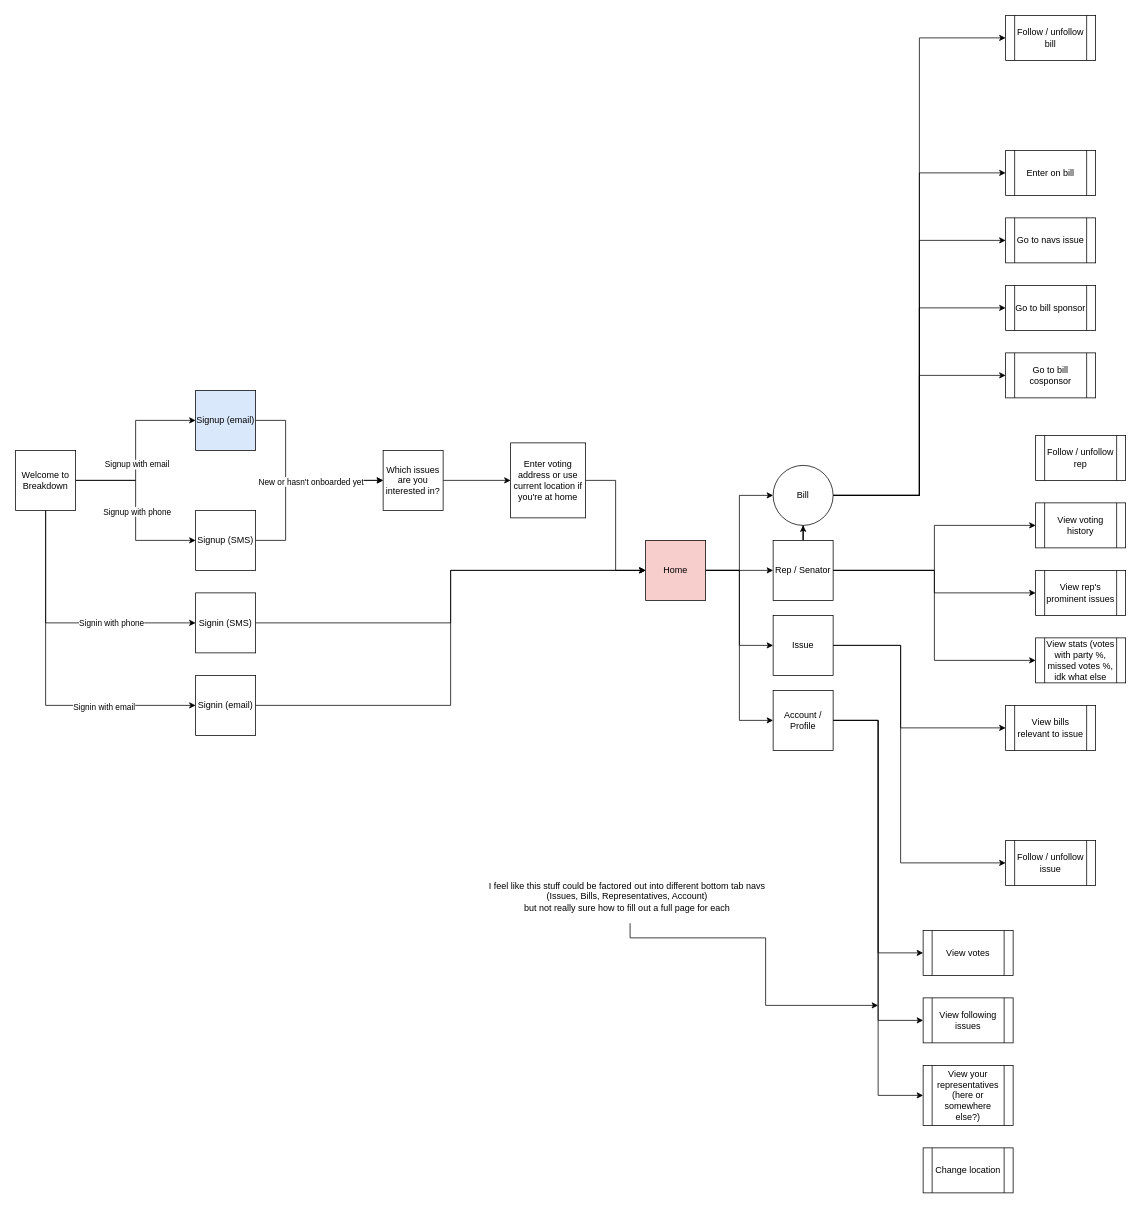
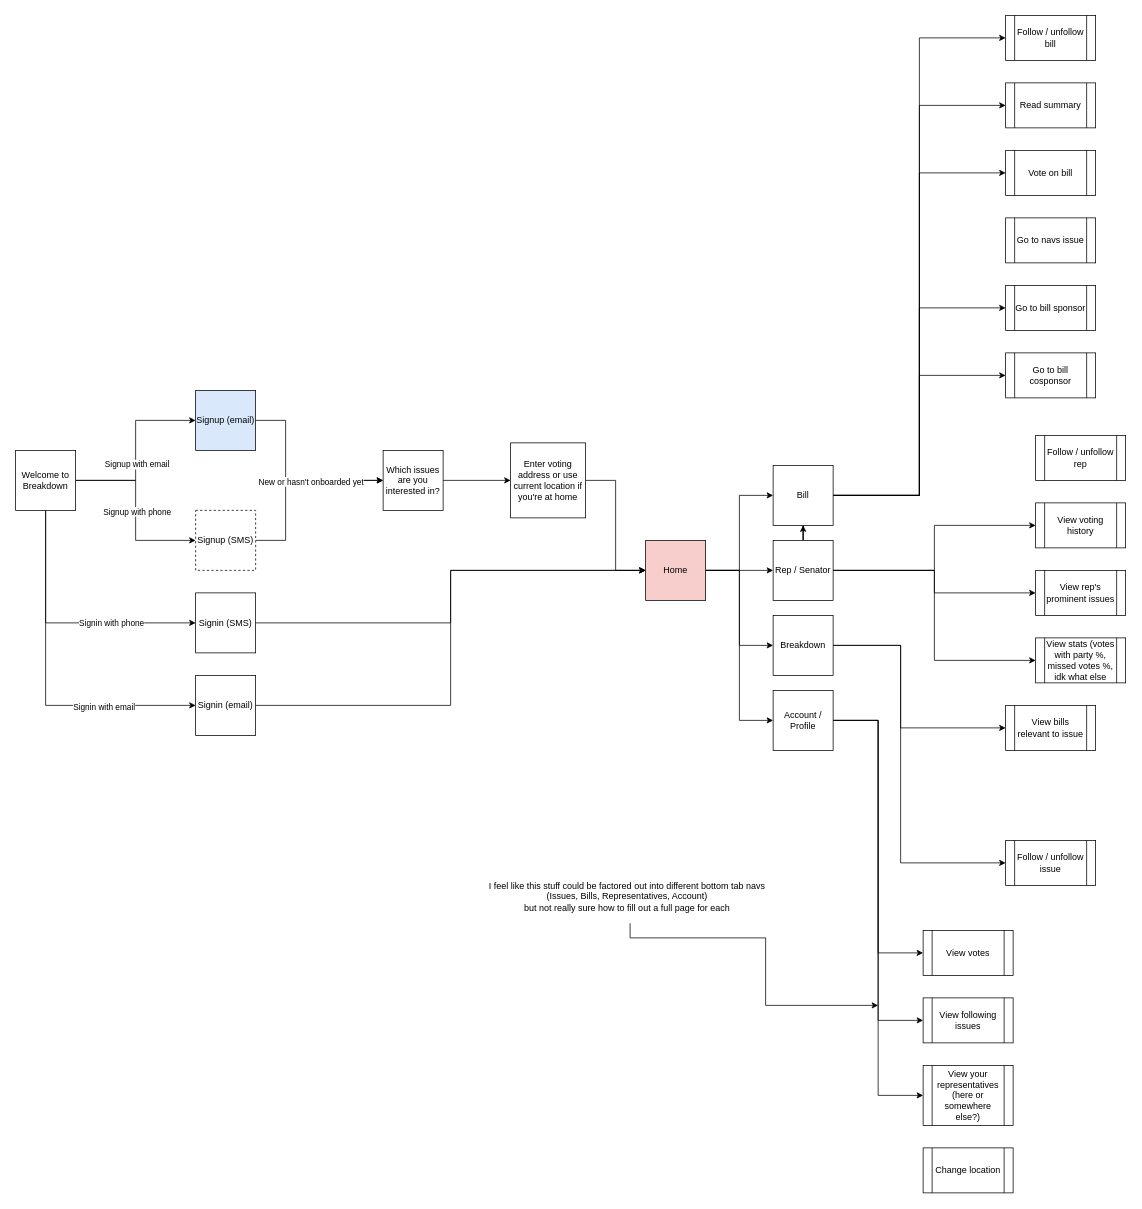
edge "Bill" -> "Read summary": added
node "Read summary": added
node "Enter on bill": label "Enter on bill" -> "Vote on bill"
edge "Bill" -> "Go to navs issue": removed
node "Bill": shape ellipse -> rectangle
node "Signup (SMS)": style solid -> dashed
node "Issue": label "Issue" -> "Breakdown"
